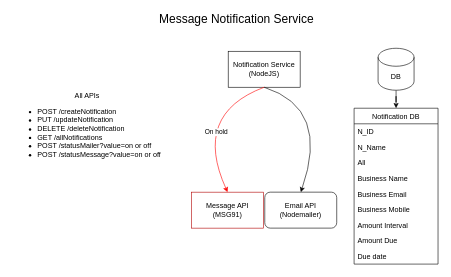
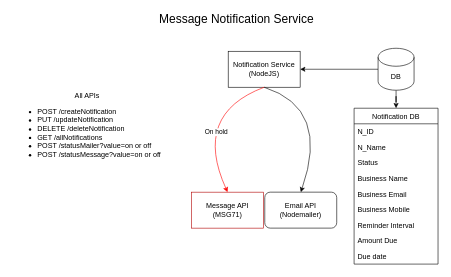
edge "DB" -> "Notification Service (NodeJS)": added
node "All": label "All" -> "Status"
node "Message API (MSG91)": label "Message API (MSG91)" -> "Message API (MSG71)"
node "Amount Interval": label "Amount Interval" -> "Reminder Interval"
